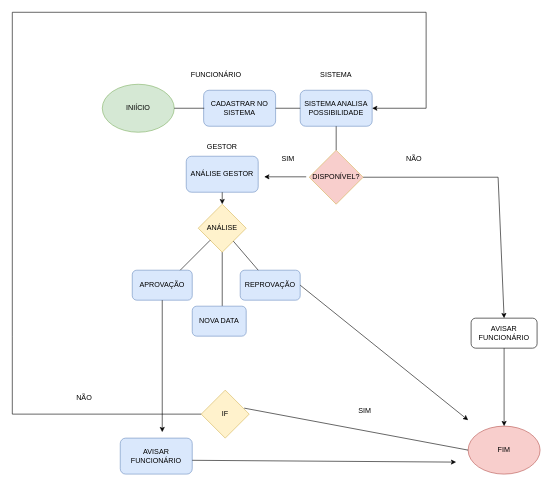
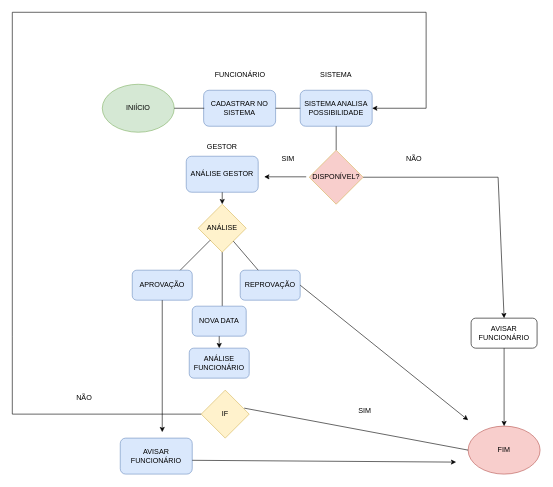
node "FUNCIONÁRIO": moved (216, 75) -> (240, 75)
edge "NOVA DATA" -> "ANÁLISE FUNCIONÁRIO": added
node "ANÁLISE FUNCIONÁRIO": added
